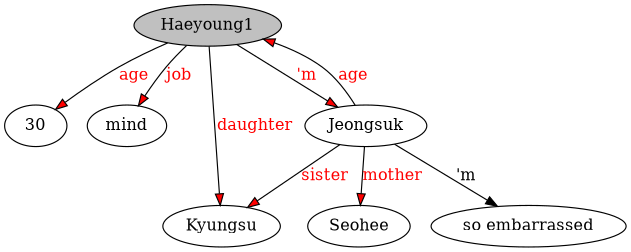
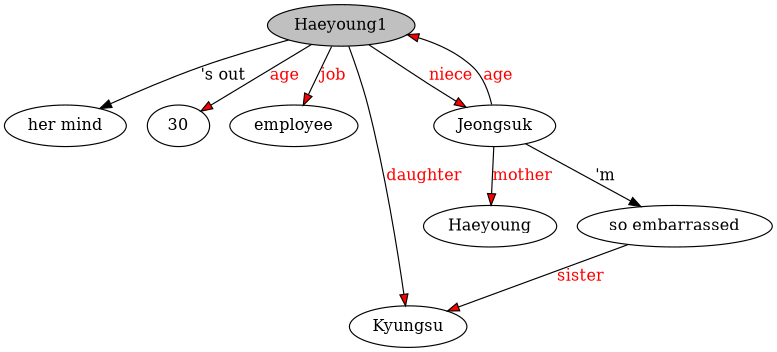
edge "Haeyoung1" -> "Jeongsuk": label "'m" -> "niece"
node "her mind": added
node "mind": label "mind" -> "employee"
edge "Jeongsuk" -> "Kyungsu": now "so embarrassed" -> "Kyungsu"
node "Seohee": label "Seohee" -> "Haeyoung"
